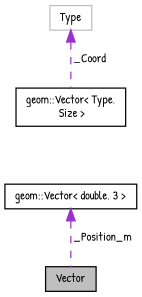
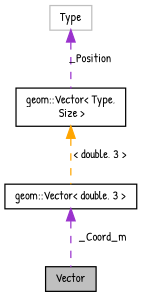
edge "geom::Vector< Type, Size >" -> "Type": label " _Coord" -> " _Position"
edge "geom::Vector< double, 3 >" -> "geom::Vector< Type, Size >": added, label "< double, 3 >"
edge "Vector" -> "geom::Vector< double, 3 >": label " _Position_m" -> " _Coord_m"
